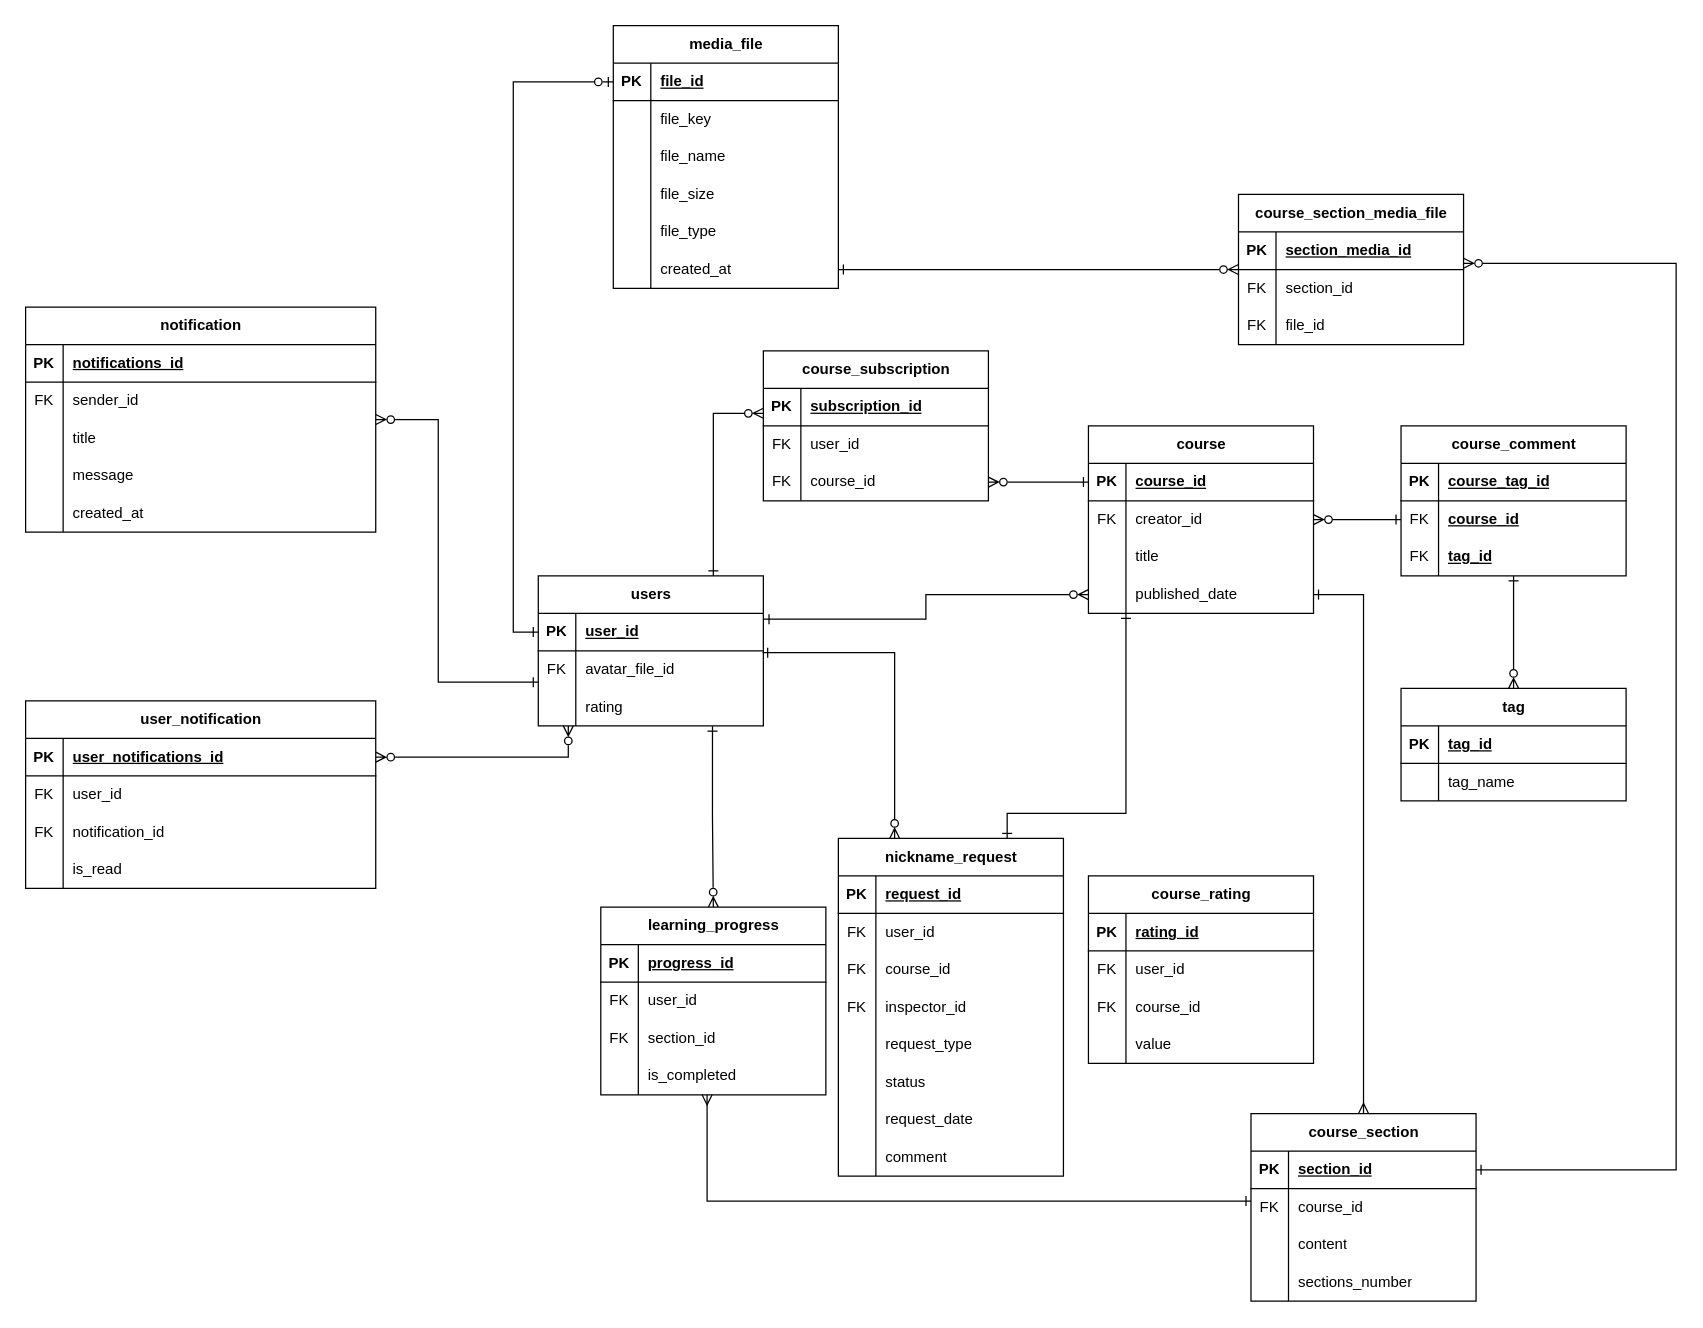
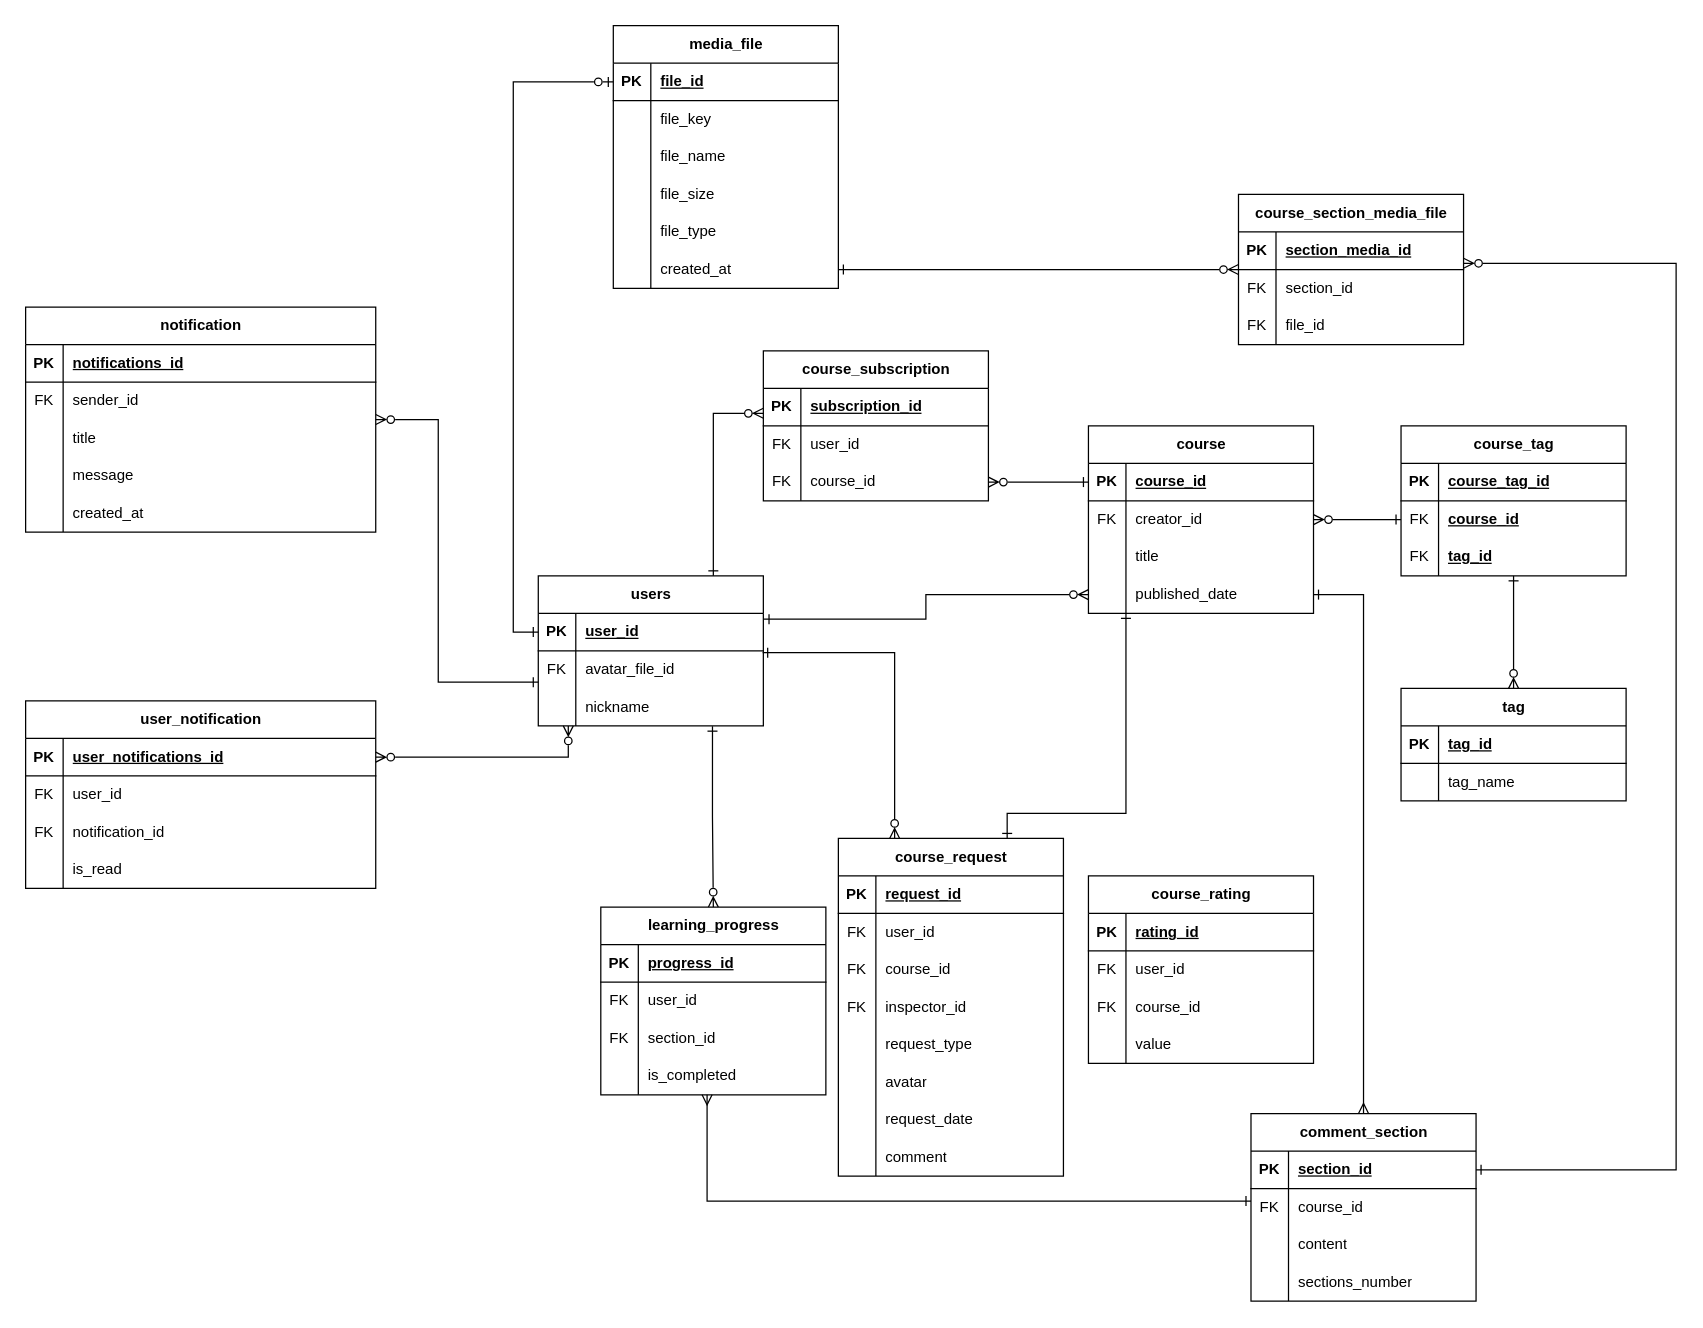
node "course_comment": label "course_comment" -> "course_tag"
node "rating": label "rating" -> "nickname"
node "nickname_request": label "nickname_request" -> "course_request"
node "status": label "status" -> "avatar"
node "course_section": label "course_section" -> "comment_section"
